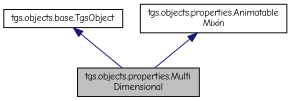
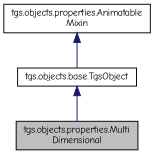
edge "tgs.objects.properties.Multi Dimensional" -> "tgs.objects.properties.Animatable Mixin": now "tgs.objects.base.TgsObject" -> "tgs.objects.properties.Animatable Mixin"
